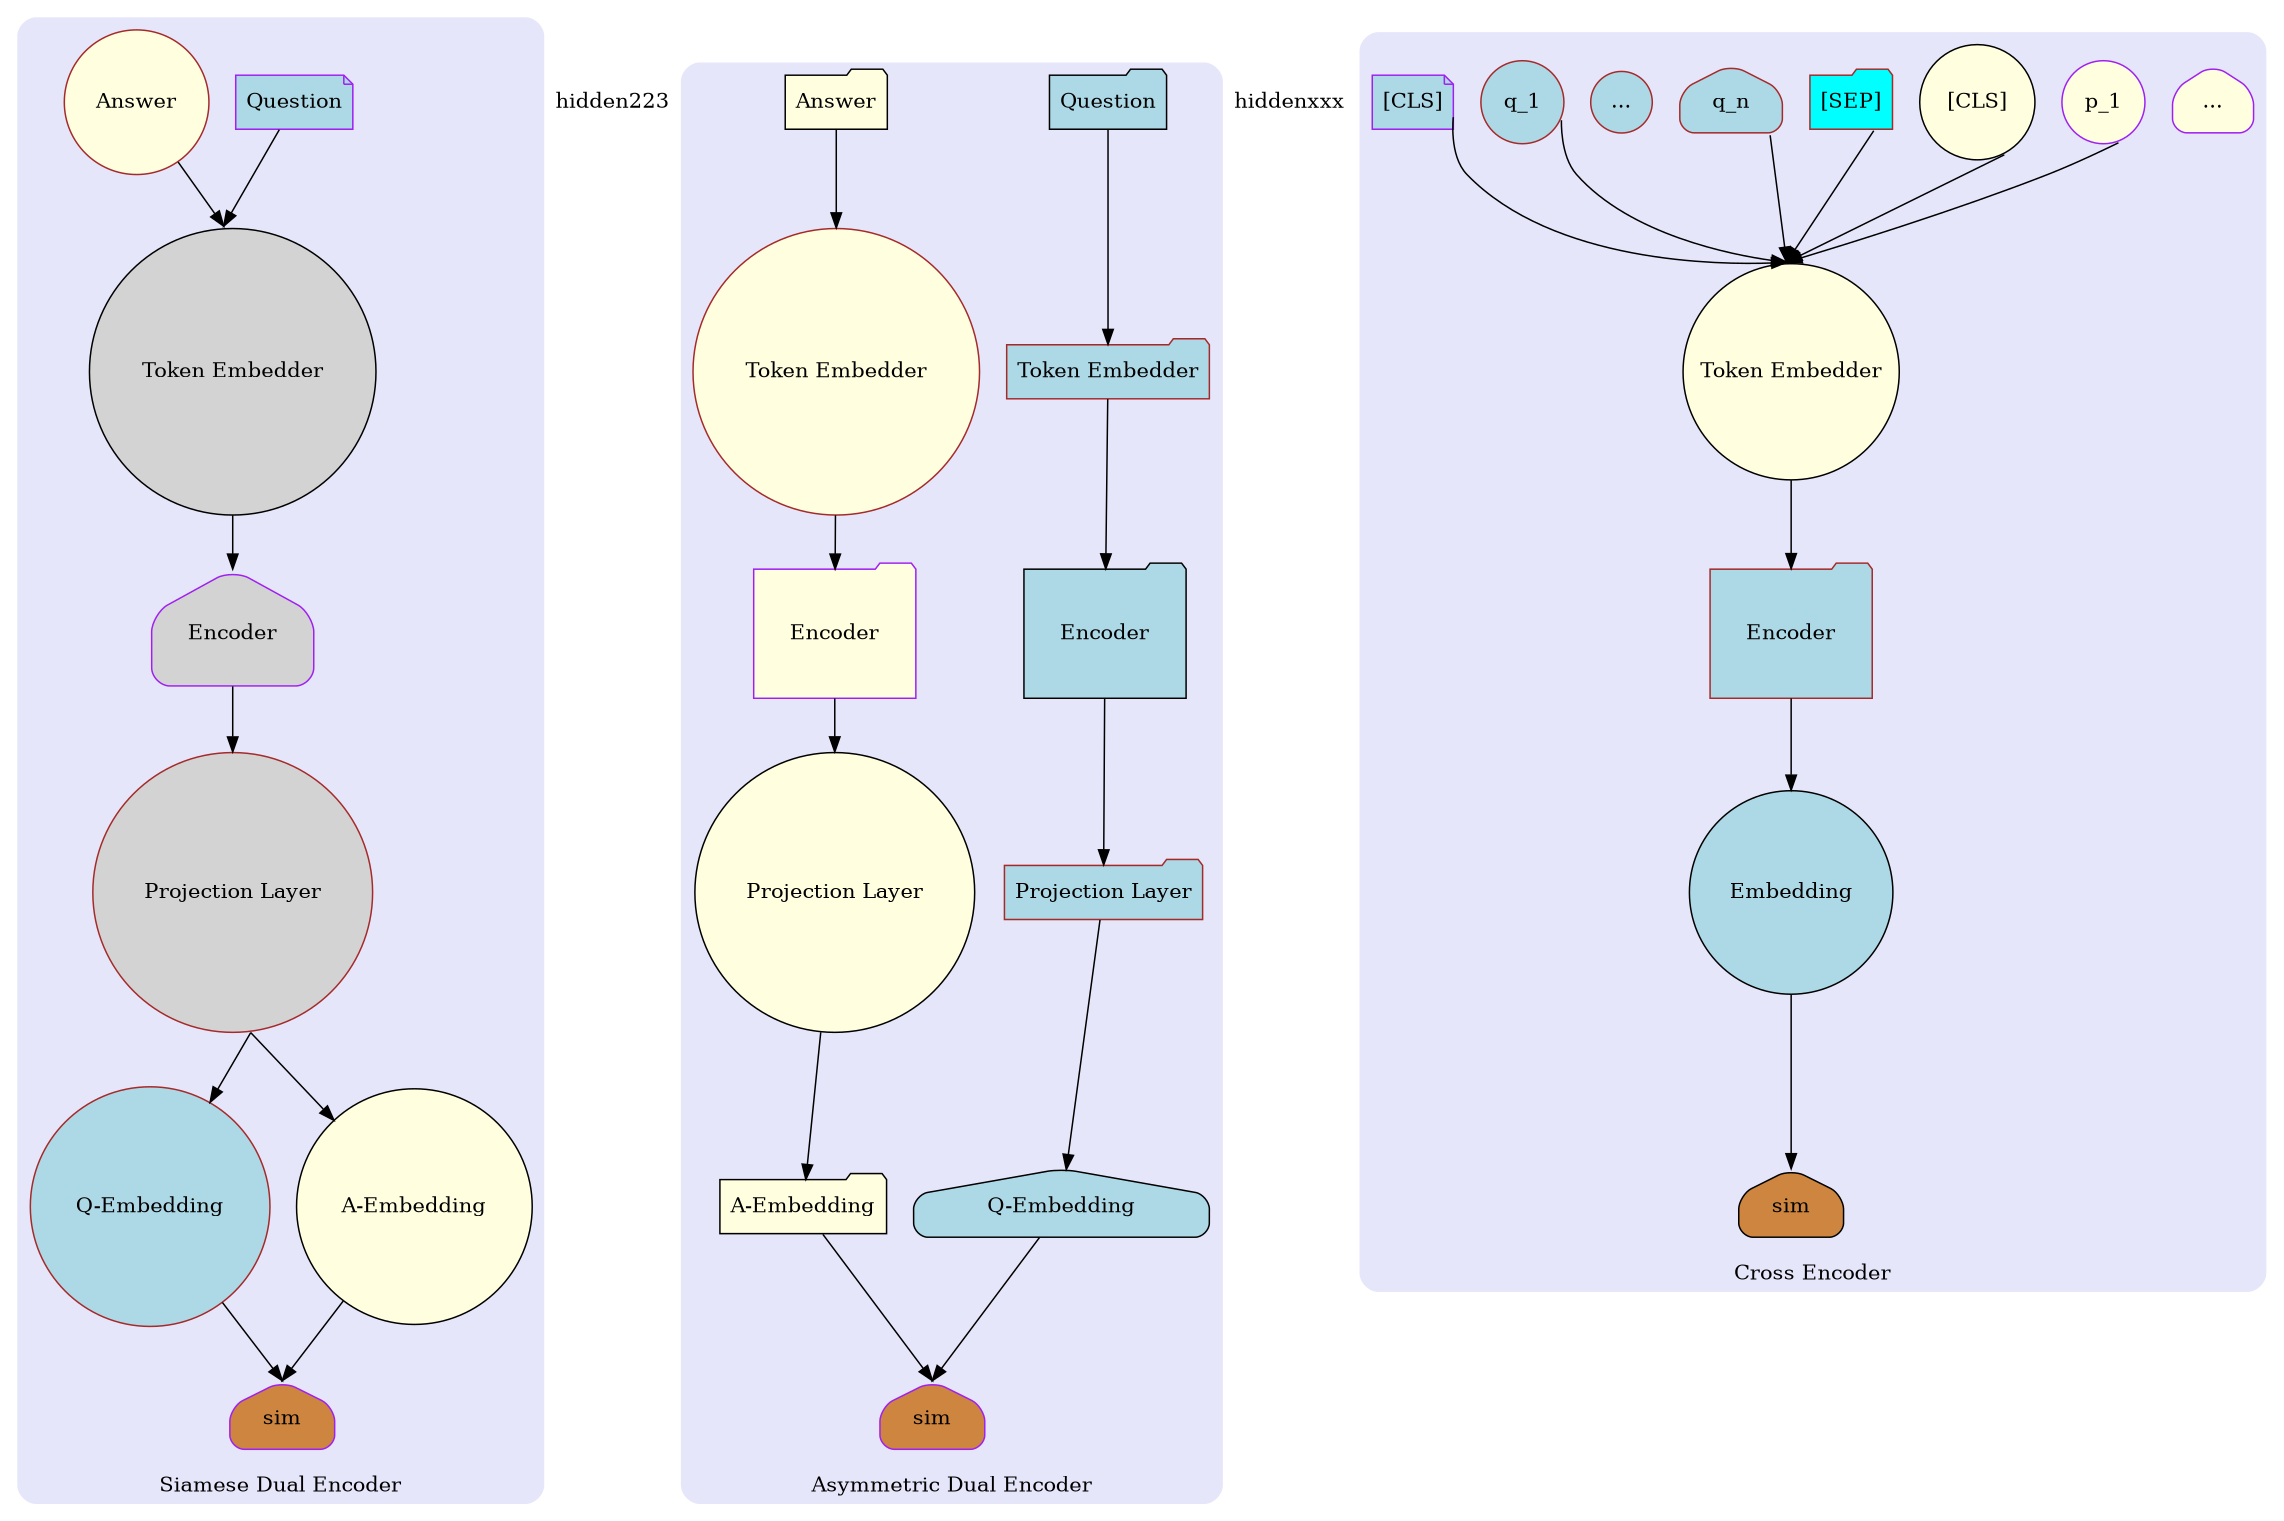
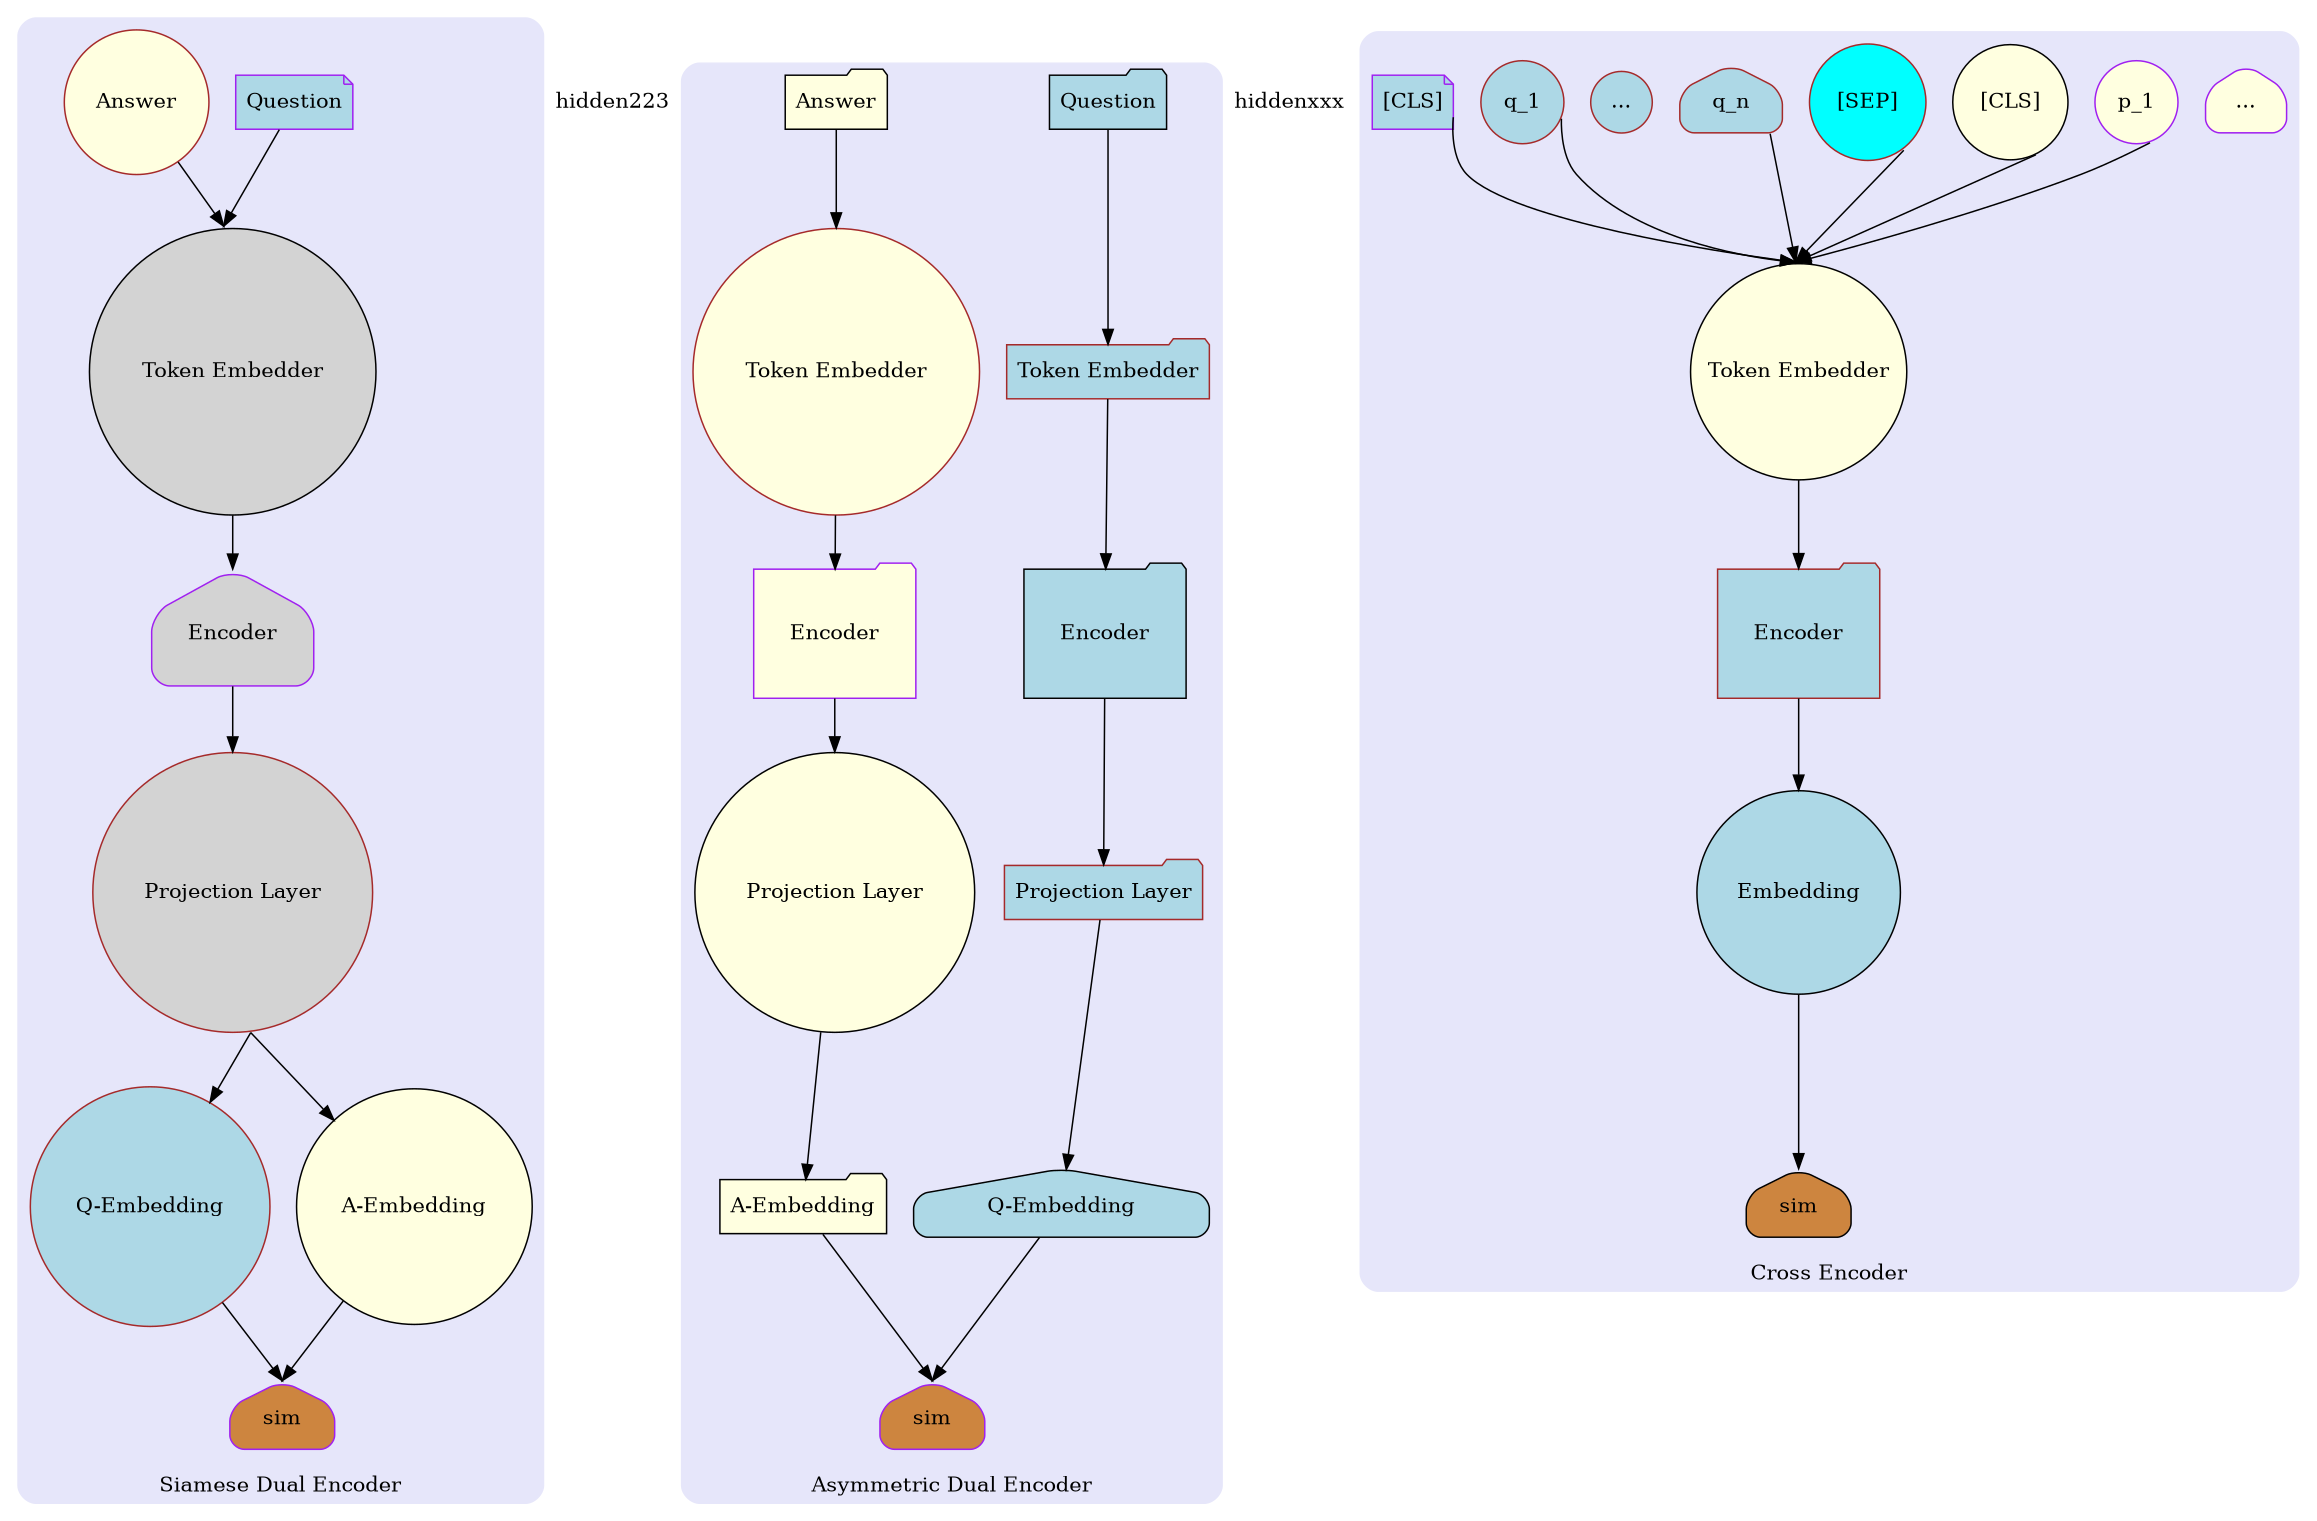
node "[SEP]": shape folder -> circle
